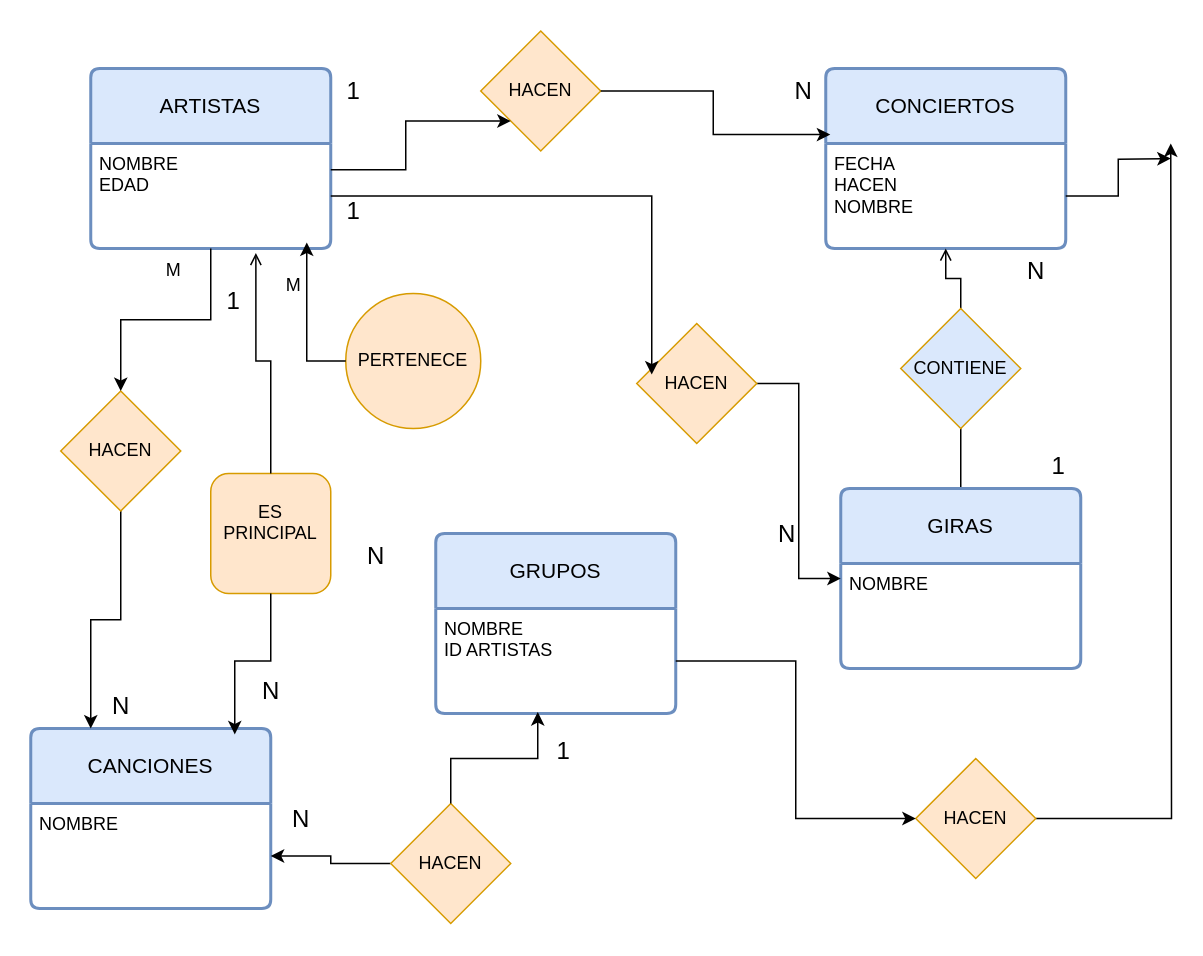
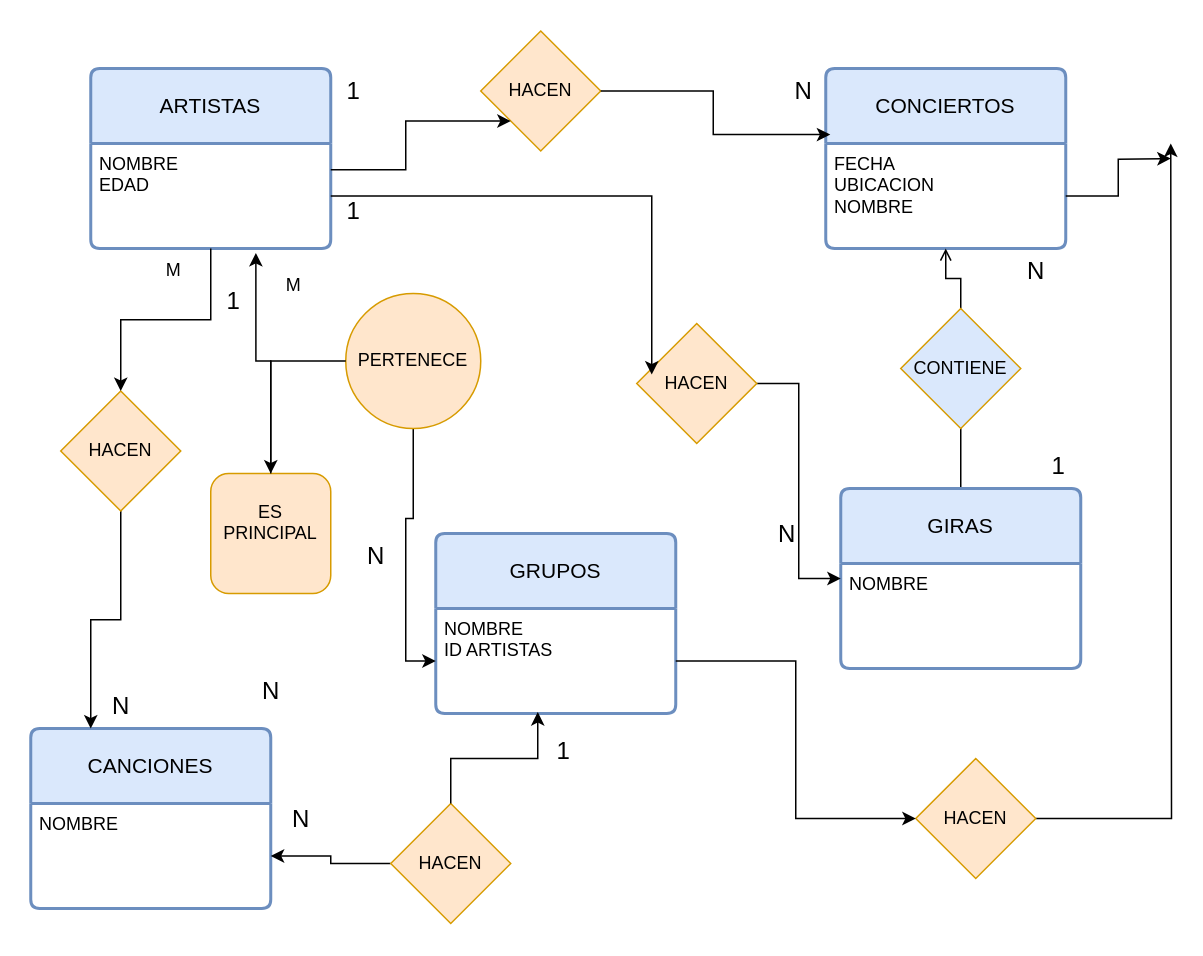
node "FECHA HACEN NOMBRE": label "FECHA HACEN NOMBRE" -> "FECHA UBICACION NOMBRE"
edge "ES PRINCIPAL" -> "NOMBRE EDAD": arrowhead open -> classic
edge "PERTENECE" -> "NOMBRE EDAD": now "PERTENECE" -> "ES PRINCIPAL"
edge "PERTENECE" -> "NOMBRE ID ARTISTAS": added
edge "ES PRINCIPAL" -> "CANCIONES": removed
